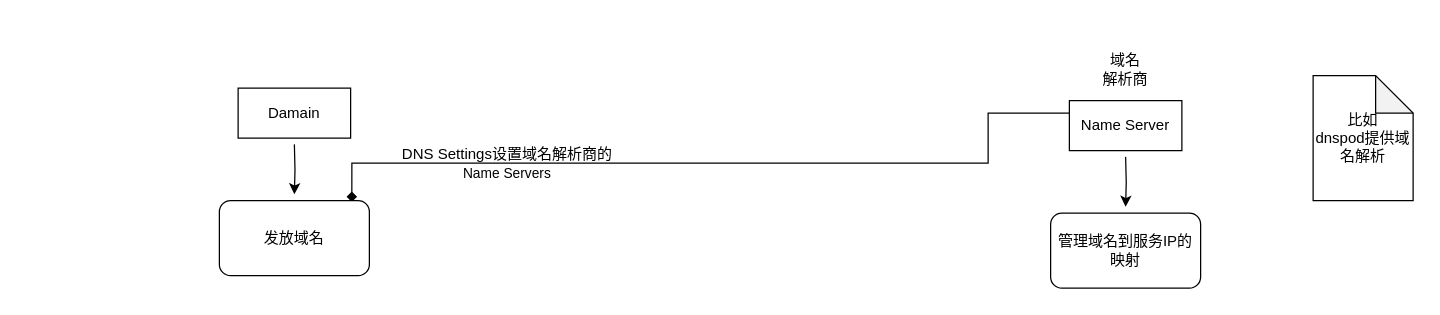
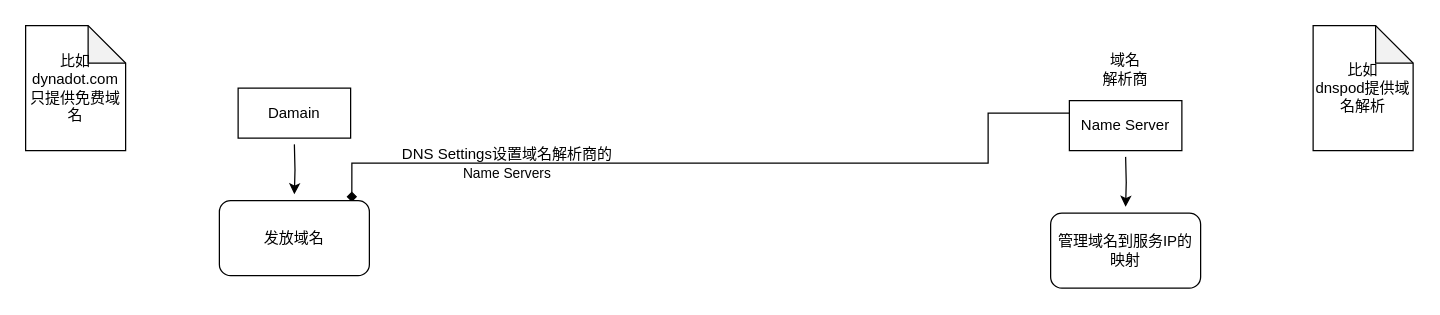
node "比如 dynadot.com只提供免费域名": added
node "比如 dnspod提供域名解析": moved (1363, 138) -> (1363, 88)
